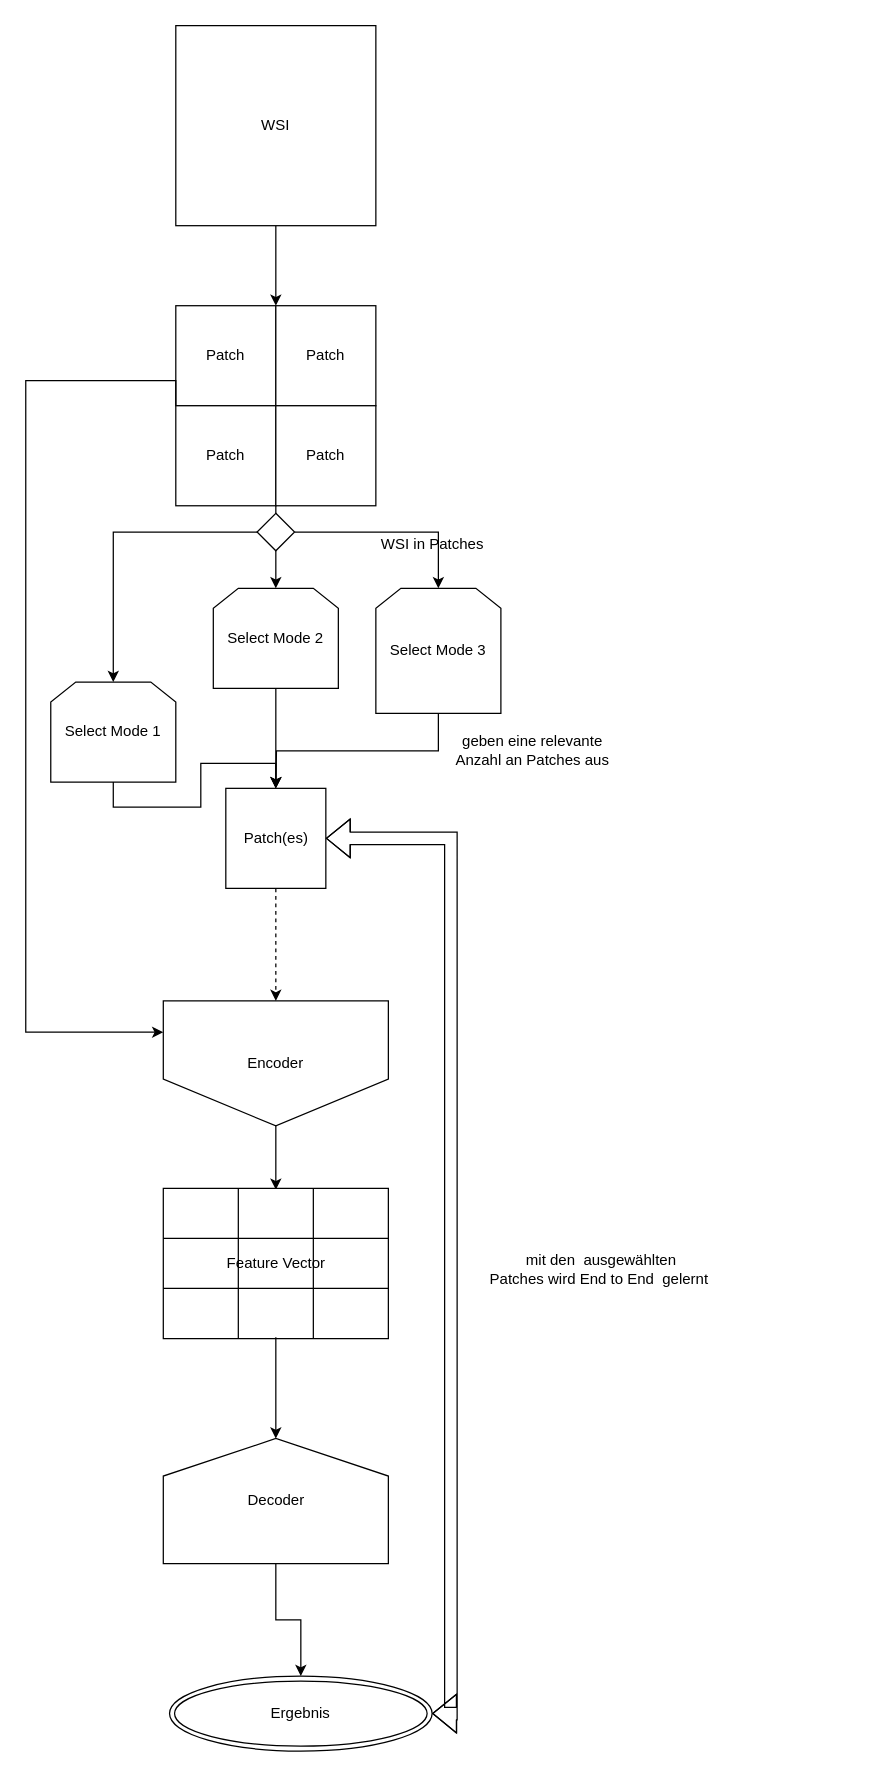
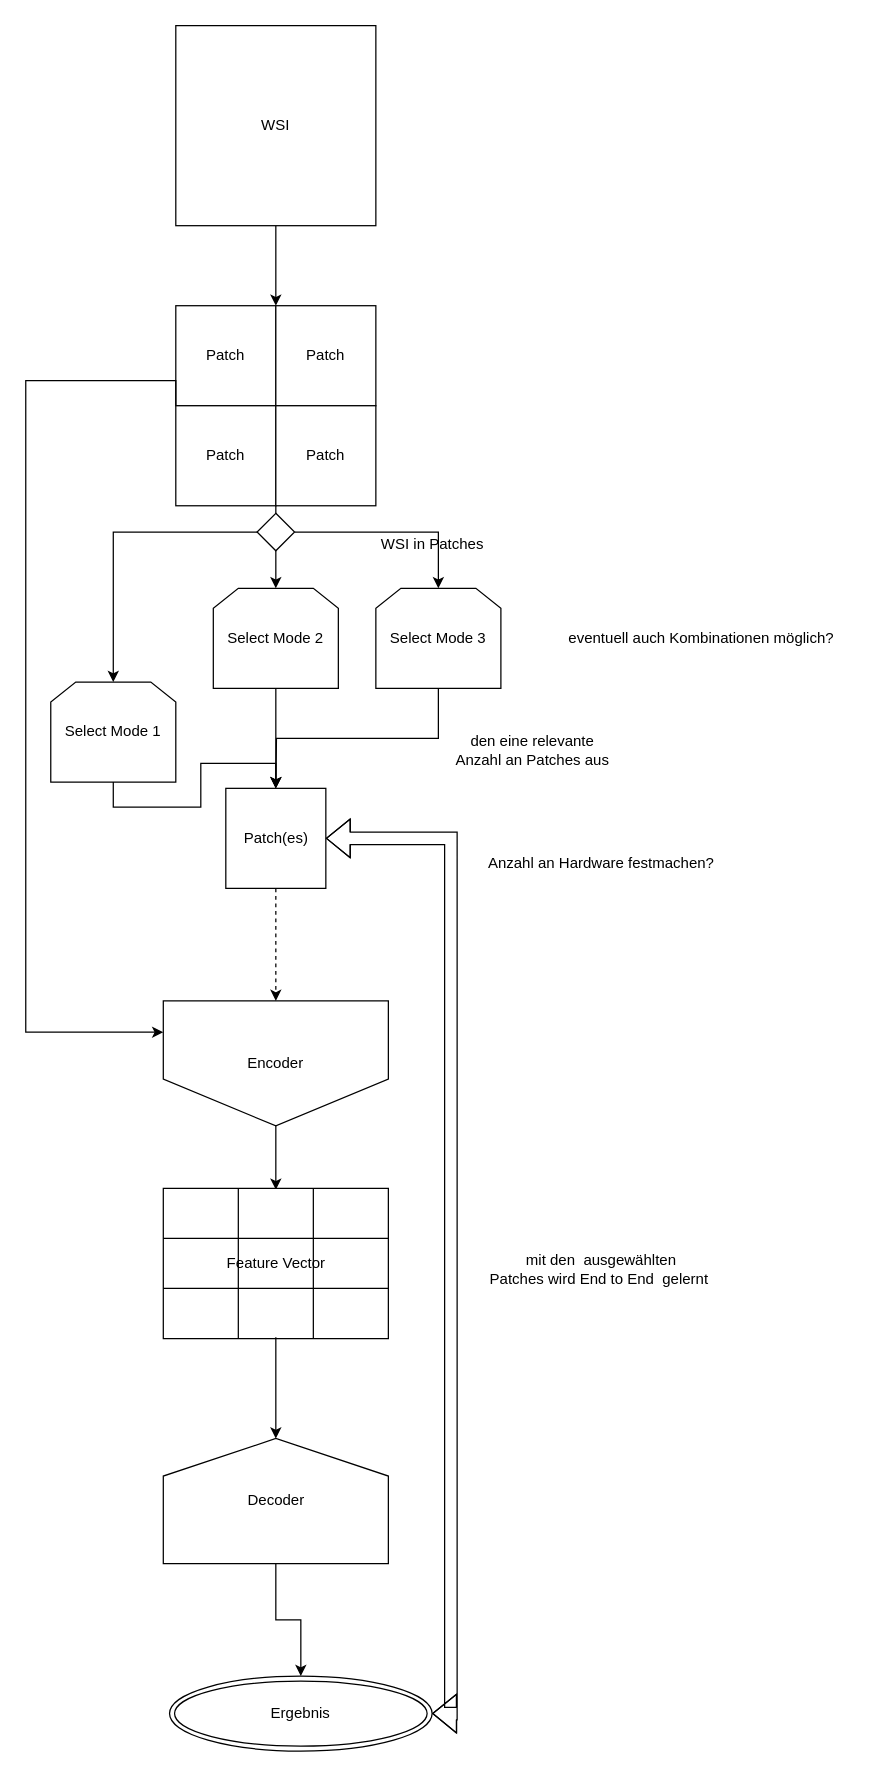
node "eventuell auch Kombinationen möglich?": added
node "Select Mode 3": size 125x125 -> 125x100
node "geben eine relevante Anzahl an Patches aus": label "geben eine relevante Anzahl an Patches aus" -> "den eine relevante Anzahl an Patches aus"
node "Anzahl an Hardware festmachen?": added
